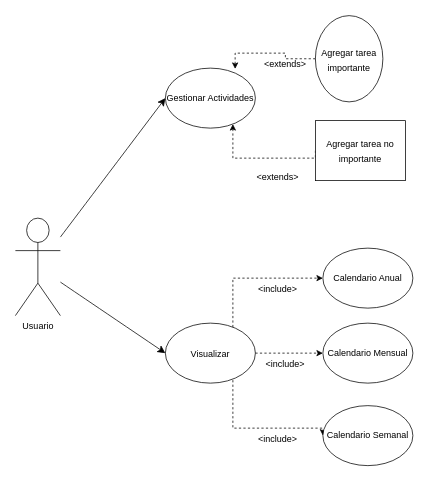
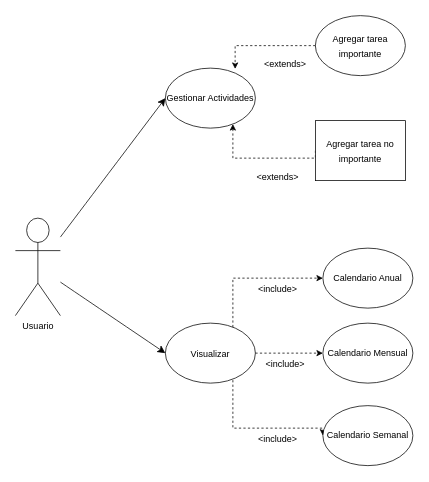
node "Agregar tarea importante": size 68x86 -> 90x60
